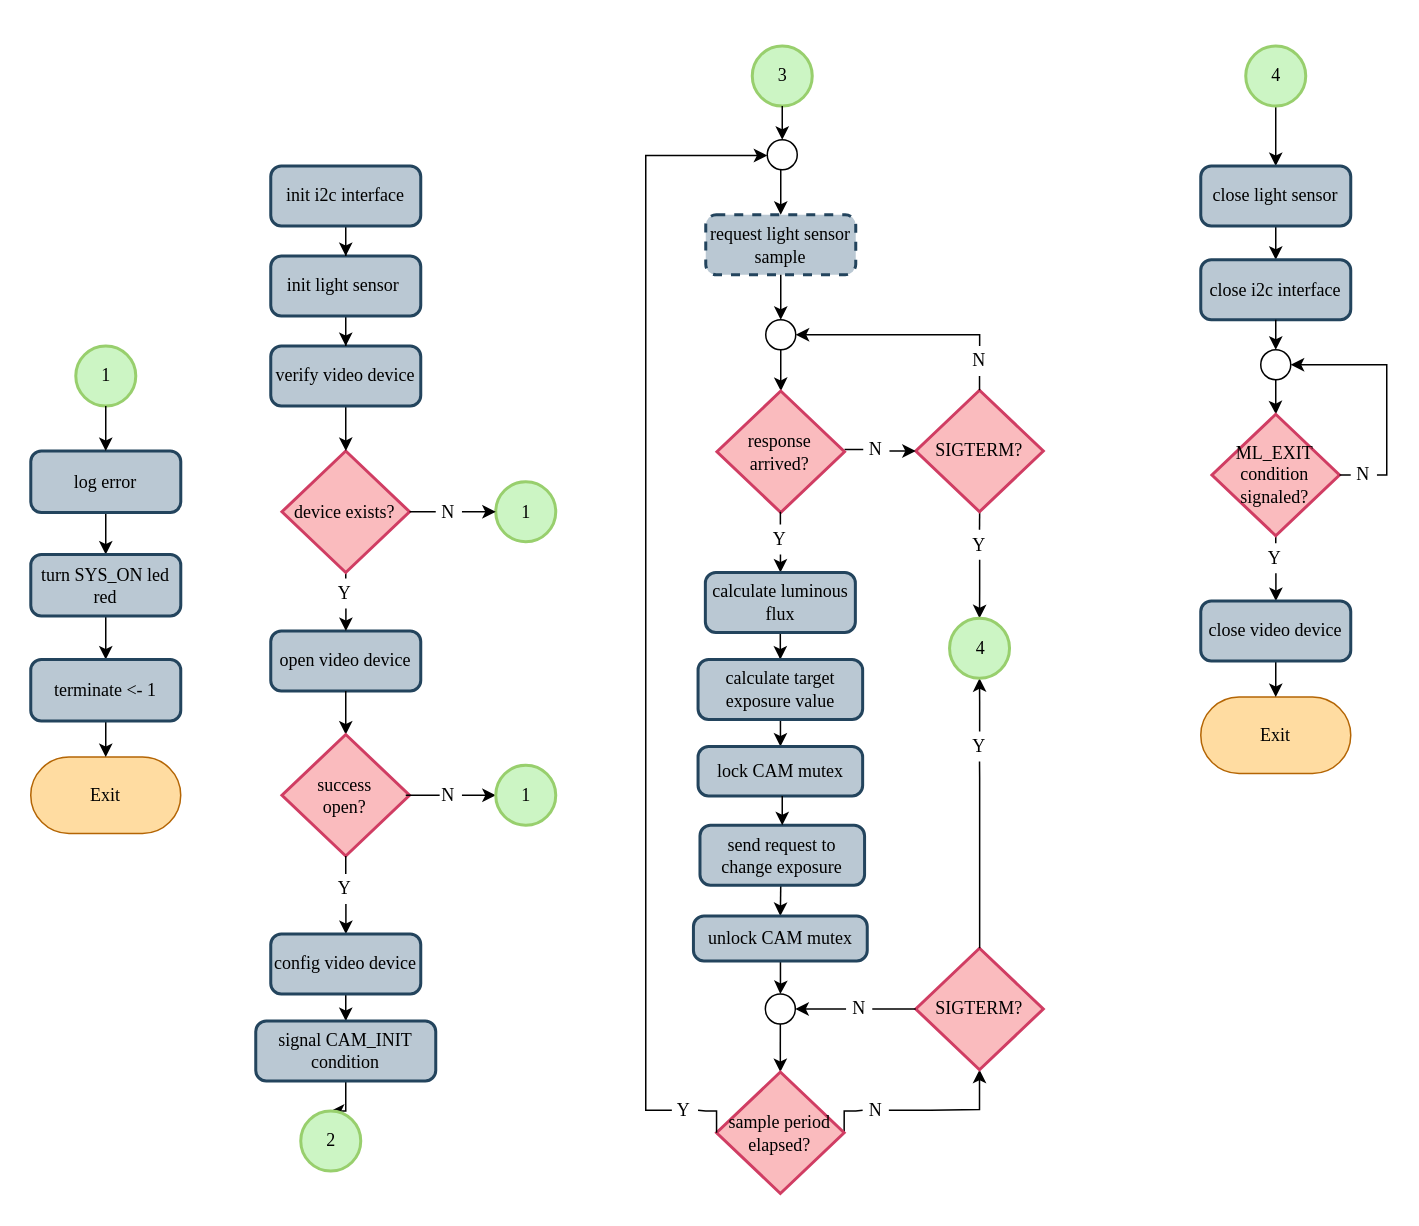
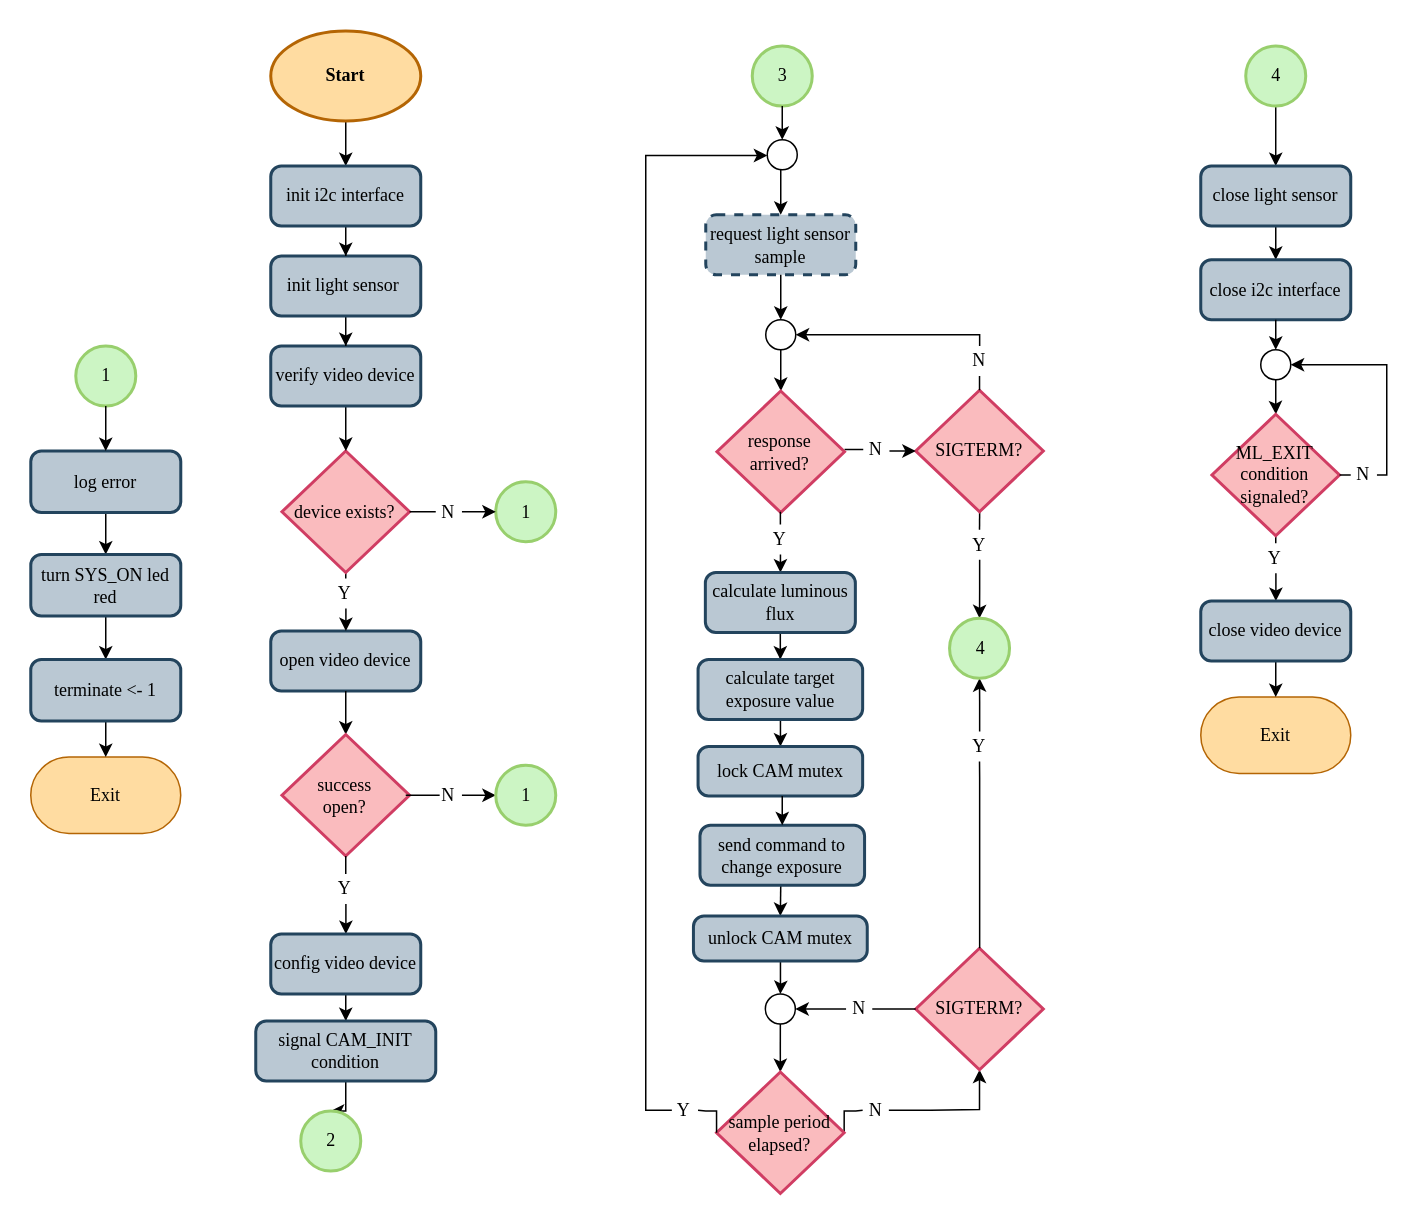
node "Start": added
edge "Start" -> "init i2c interface": added
node "send request to change exposure": label "send request to change exposure" -> "send command to change exposure"
